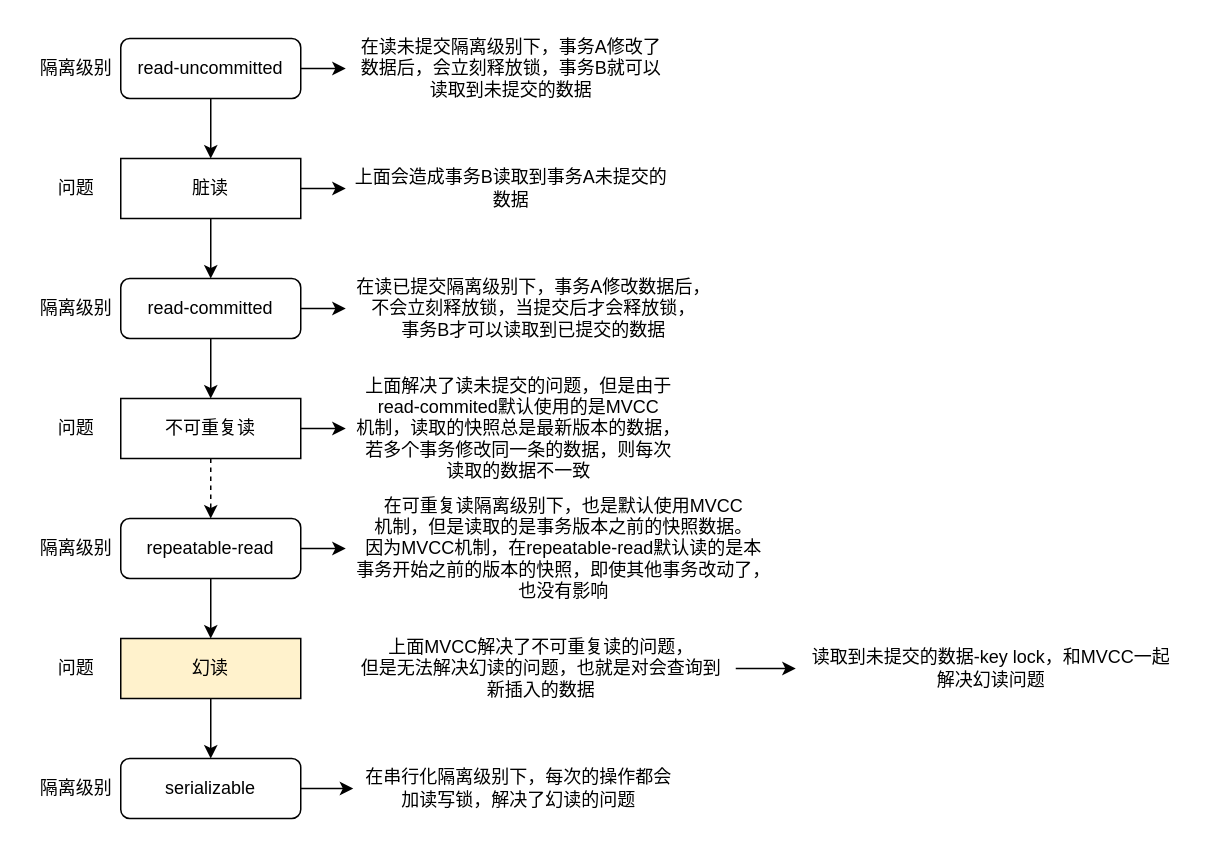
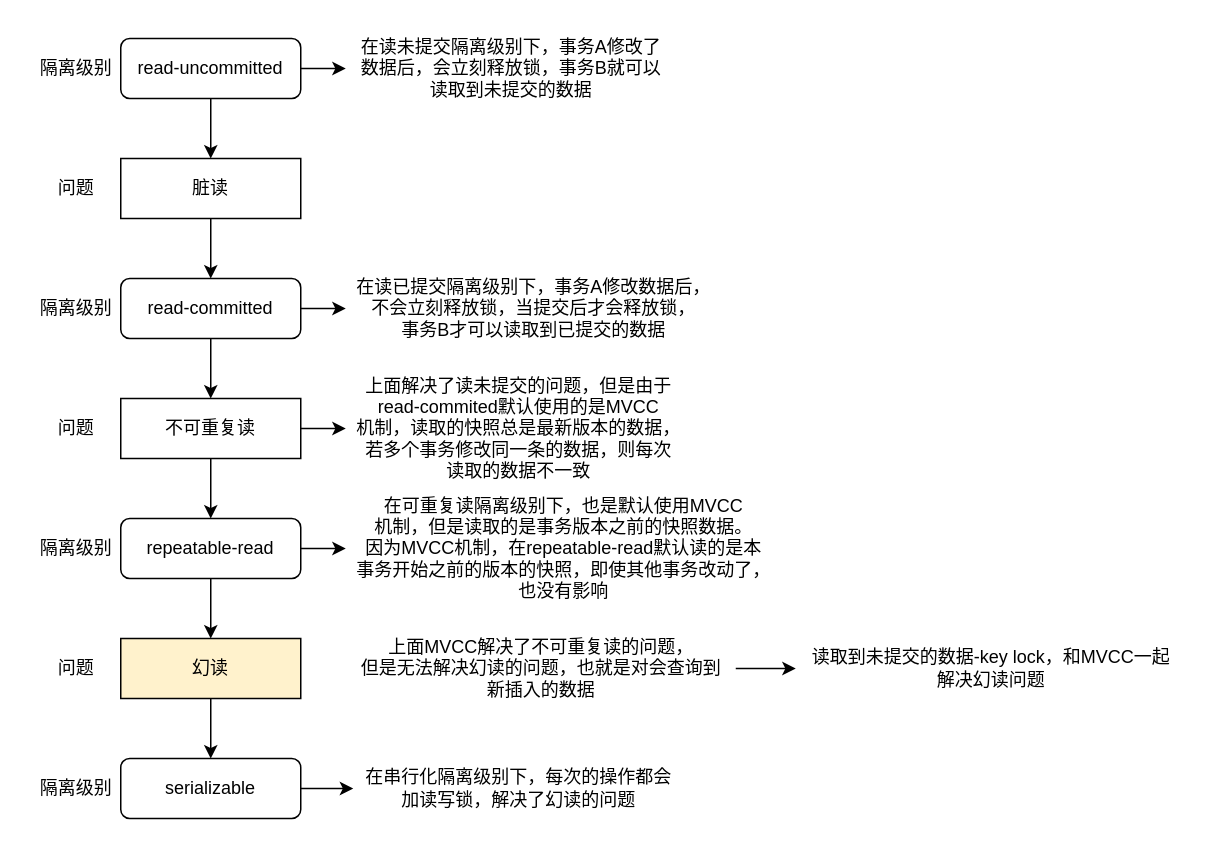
edge "脏读" -> "上面会造成事务B读取到事务A未提交的 数据": removed
node "上面会造成事务B读取到事务A未提交的 数据": removed
edge "不可重复读" -> "repeatable-read": style dashed -> solid
